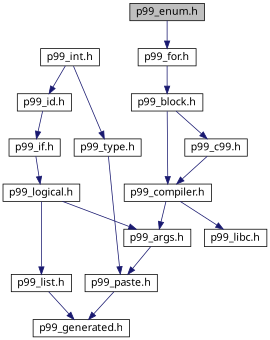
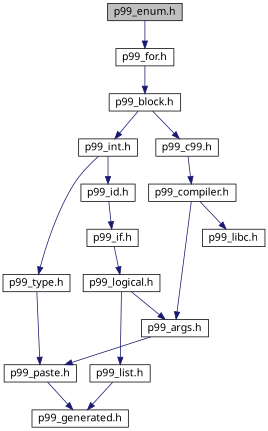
edge "p99_block.h" -> "p99_compiler.h": now "p99_block.h" -> "p99_int.h"
